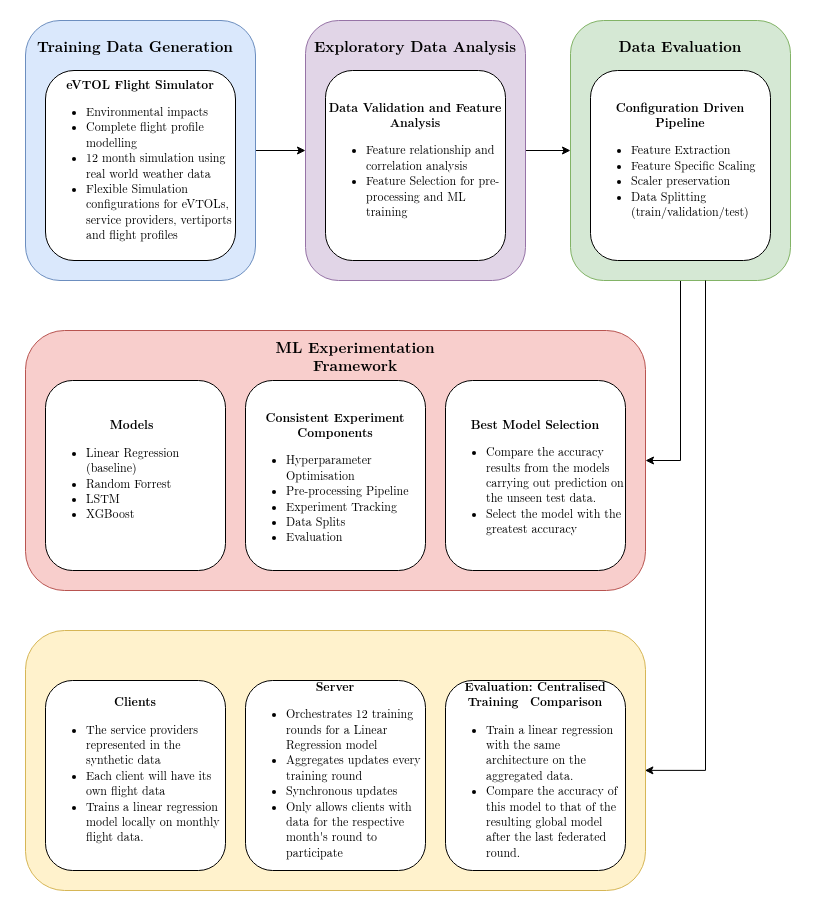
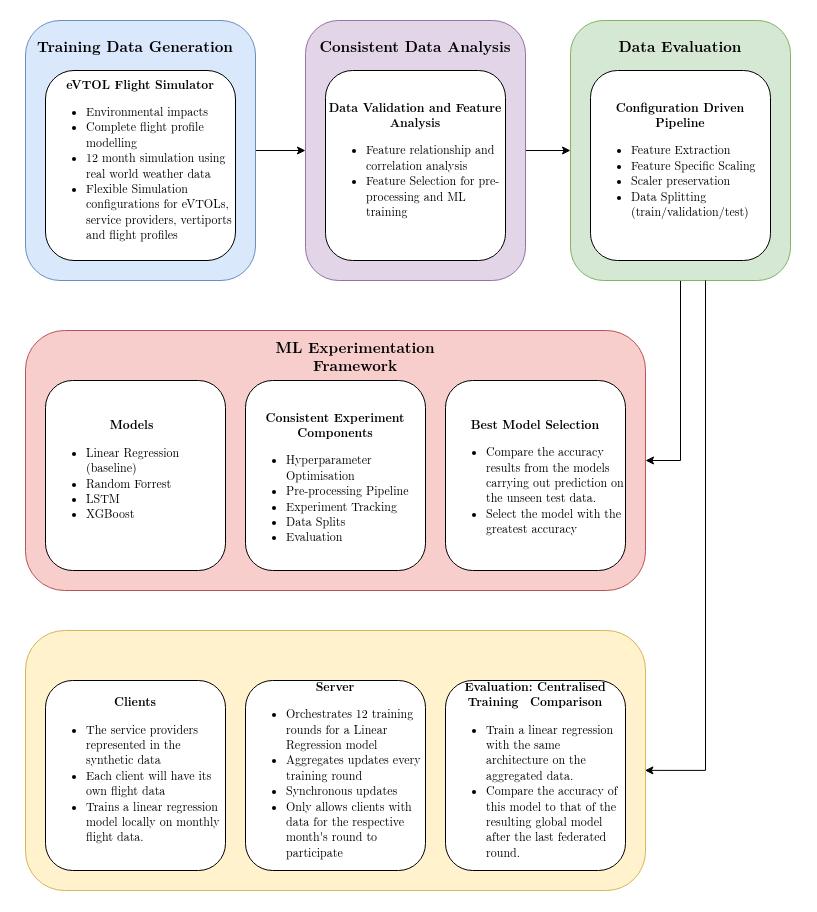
node "Exploratory Data Analysis": label "Exploratory Data Analysis" -> "Consistent Data Analysis"
